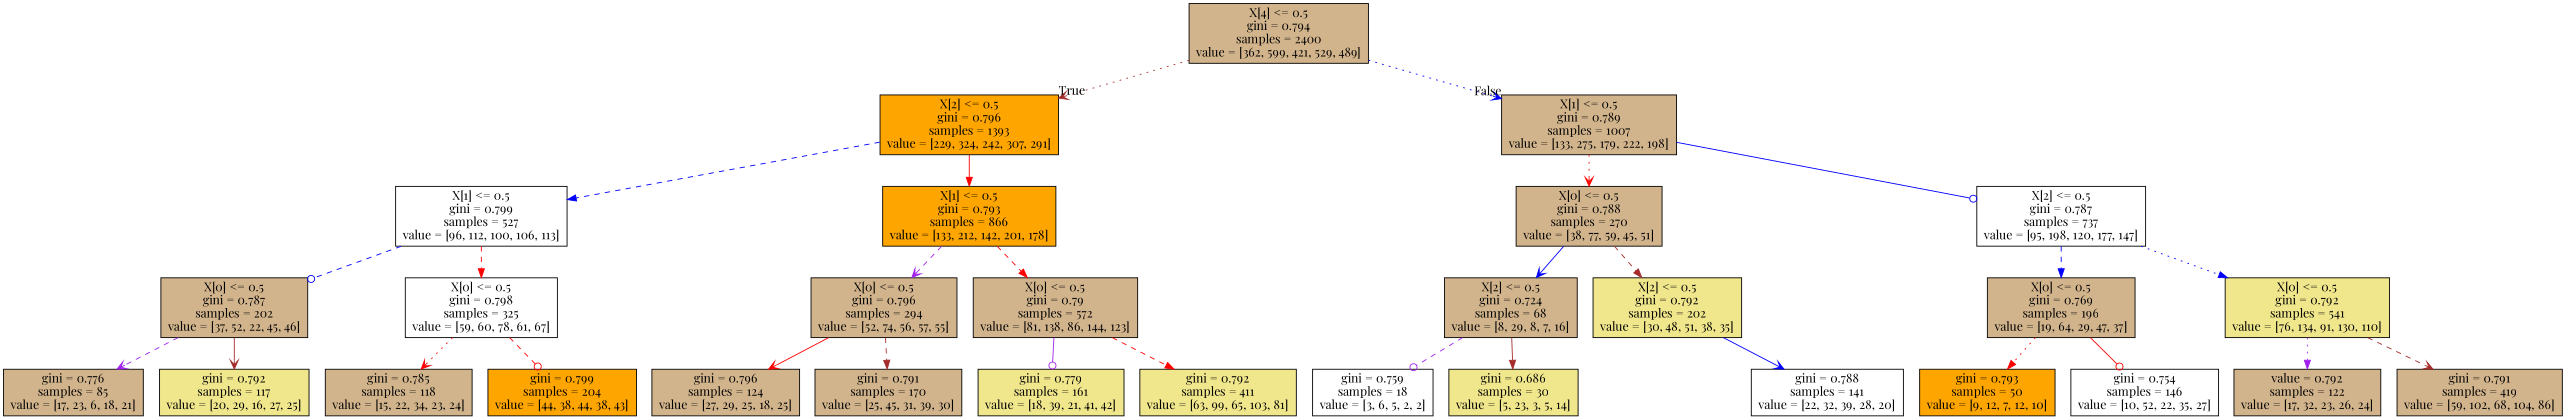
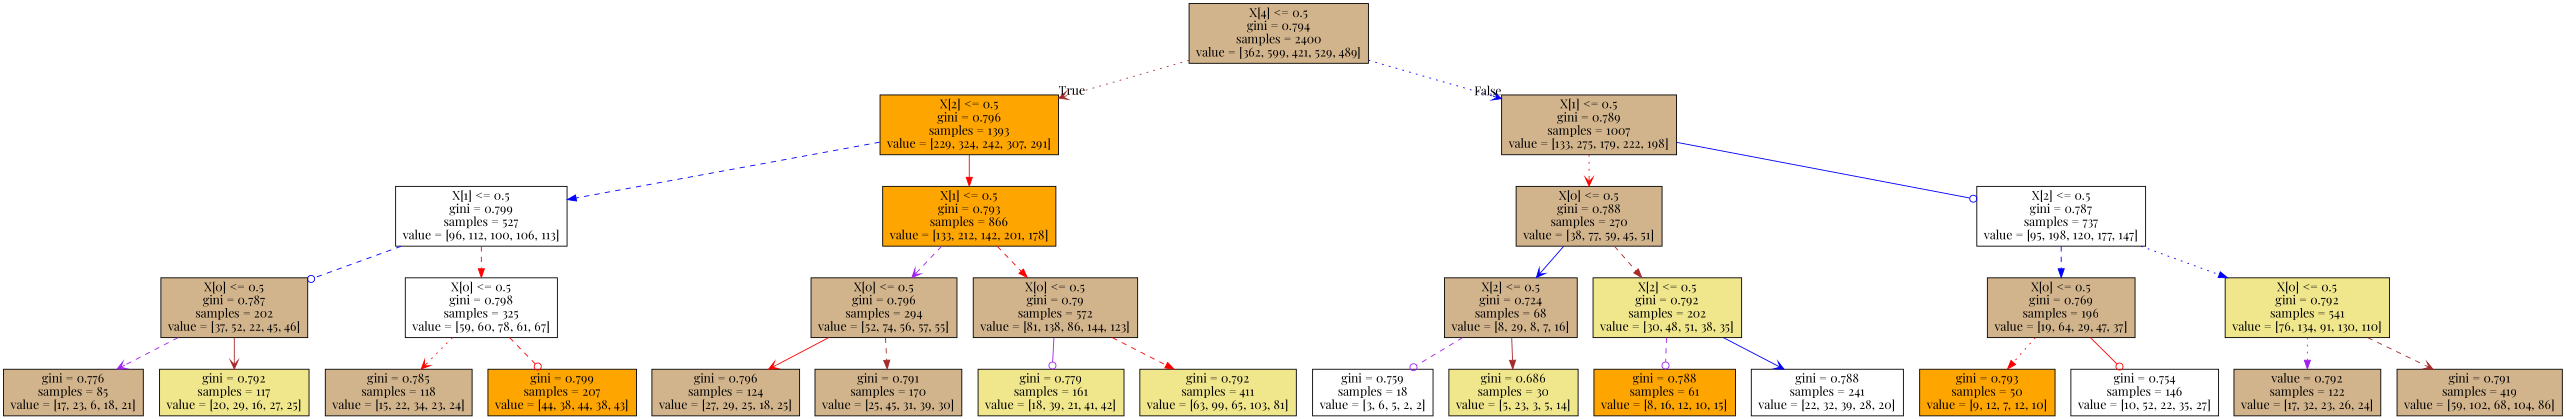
node "gini = 0.799 samples = 204 value = [44, 38, 44, 38, 43]": label "gini = 0.799 samples = 204 value = [44, 38, 44, 38, 43]" -> "gini = 0.799 samples = 207 value = [44, 38, 44, 38, 43]"
node "gini = 0.788 samples = 61 value = [8, 16, 12, 10, 15]": added
node "gini = 0.788 samples = 141 value = [22, 32, 39, 28, 20]": label "gini = 0.788 samples = 141 value = [22, 32, 39, 28, 20]" -> "gini = 0.788 samples = 241 value = [22, 32, 39, 28, 20]"
